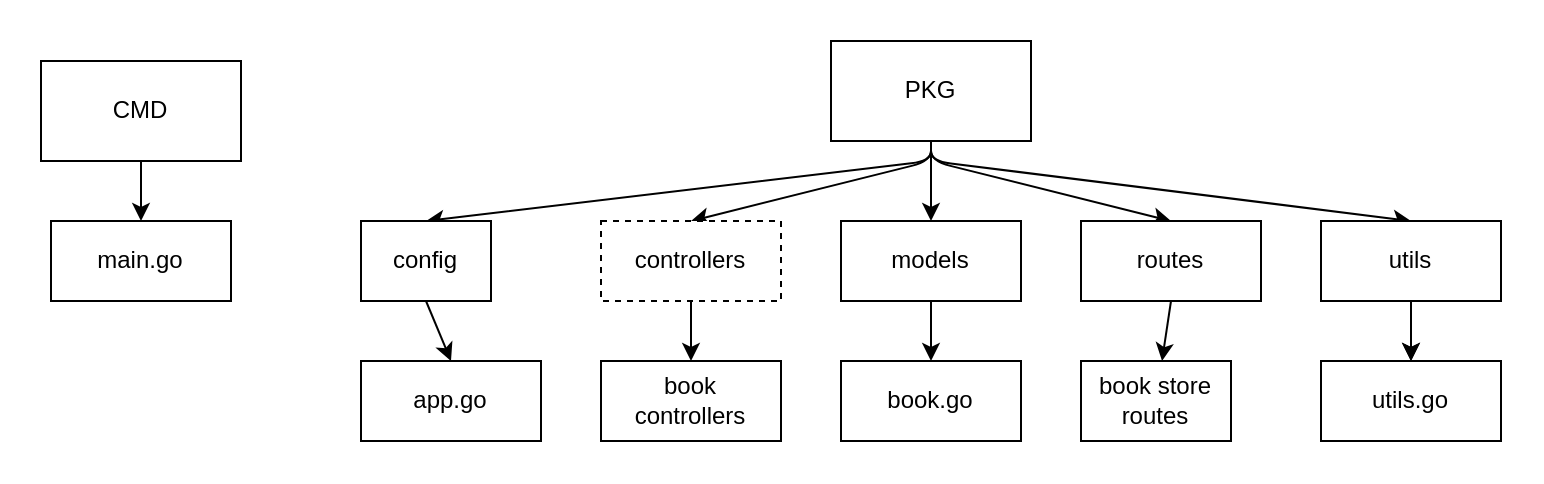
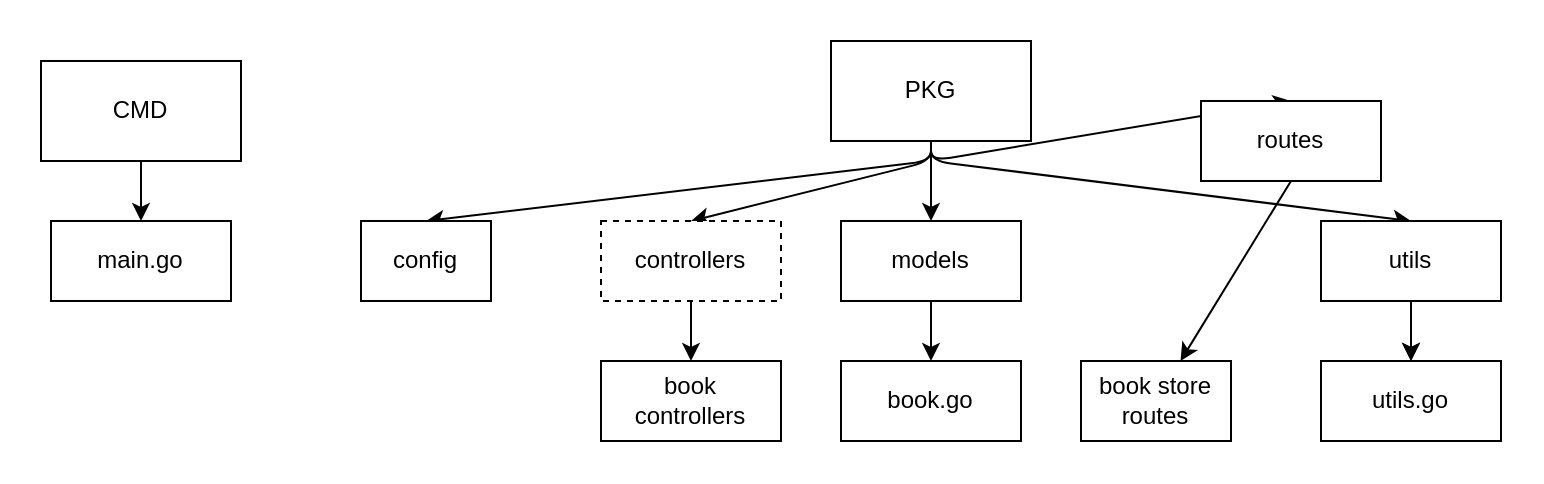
node "routes": moved (1171, 261) -> (1291, 141)
edge "config" -> "app.go": removed
node "app.go": removed
